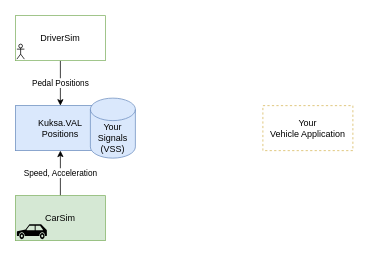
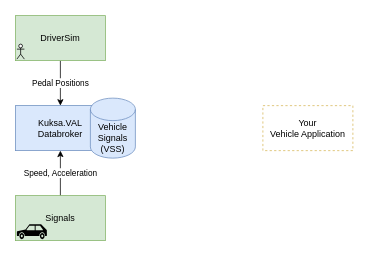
node "DriverSim": fillcolor #ffffff -> #d5e8d4
node "Kuksa.VAL Positions": label "Kuksa.VAL Positions" -> "Kuksa.VAL Databroker"
node "Your Signals (VSS)": label "Your Signals (VSS)" -> "Vehicle Signals (VSS)"
node "CarSim": label "CarSim" -> "Signals"
